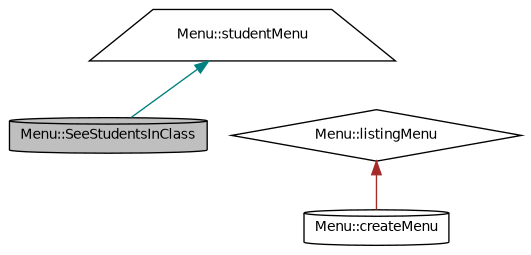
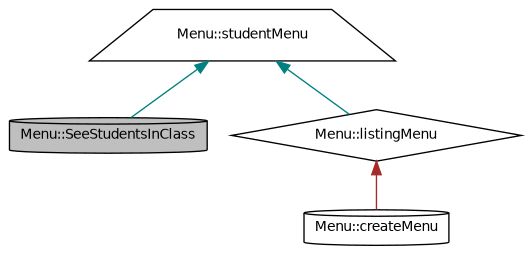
edge "Menu::listingMenu" -> "Menu::studentMenu": added
